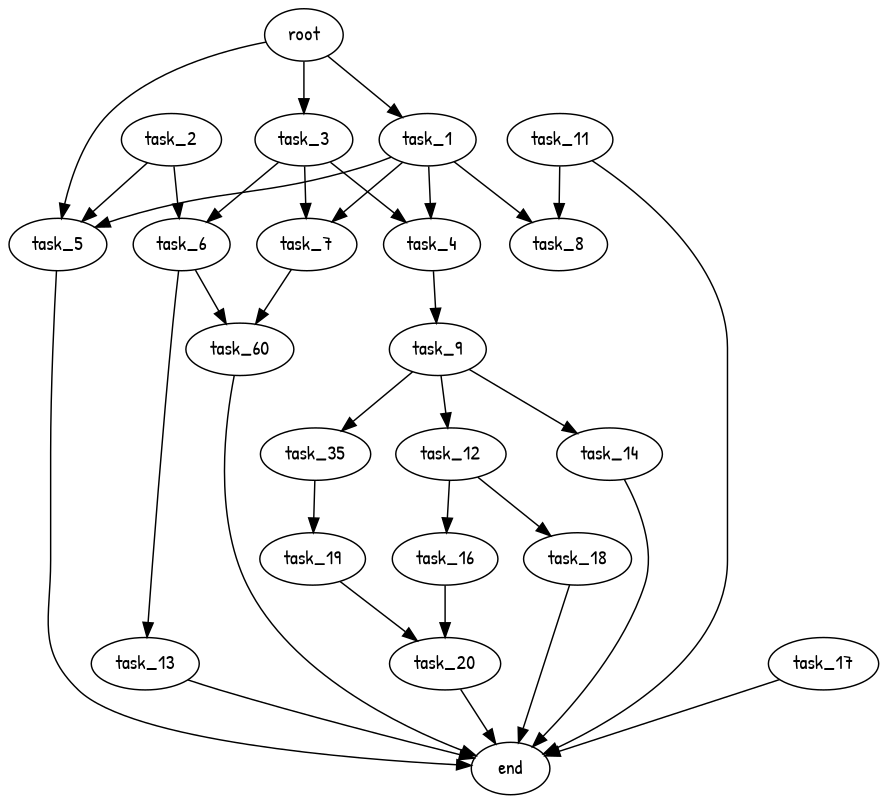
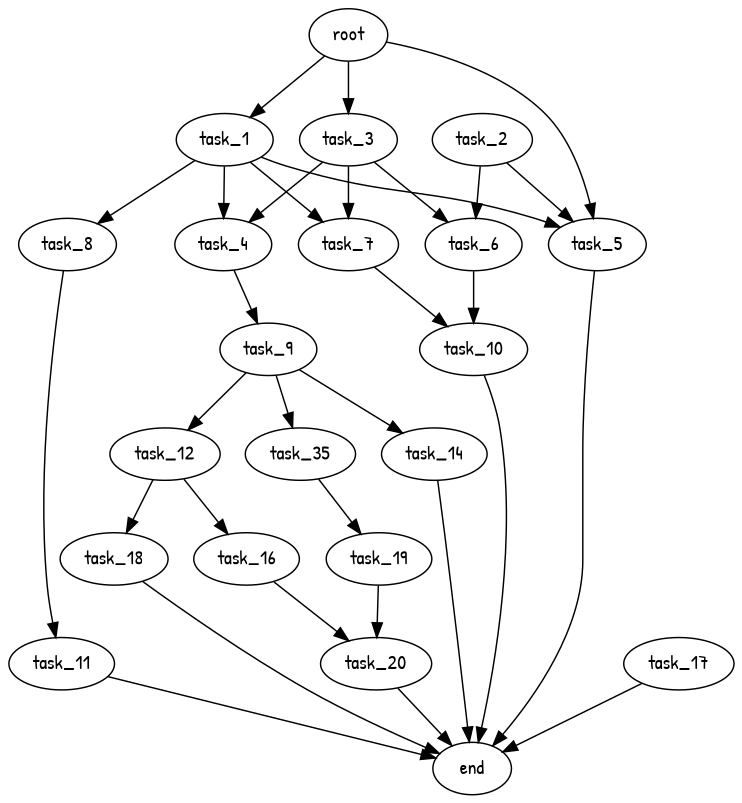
edge "task_11" -> "task_8": reversed
node "task_60": label "task_60" -> "task_10"
node "task_13": removed
